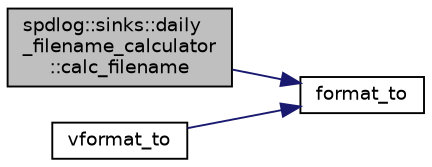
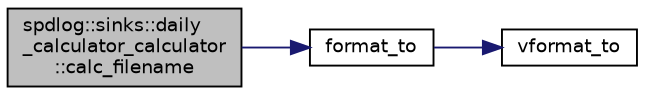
node "spdlog::sinks::daily _filename_calculator ::calc_filename": label "spdlog::sinks::daily _filename_calculator ::calc_filename" -> "spdlog::sinks::daily _calculator_calculator ::calc_filename"
edge "vformat_to" -> "format_to": reversed
